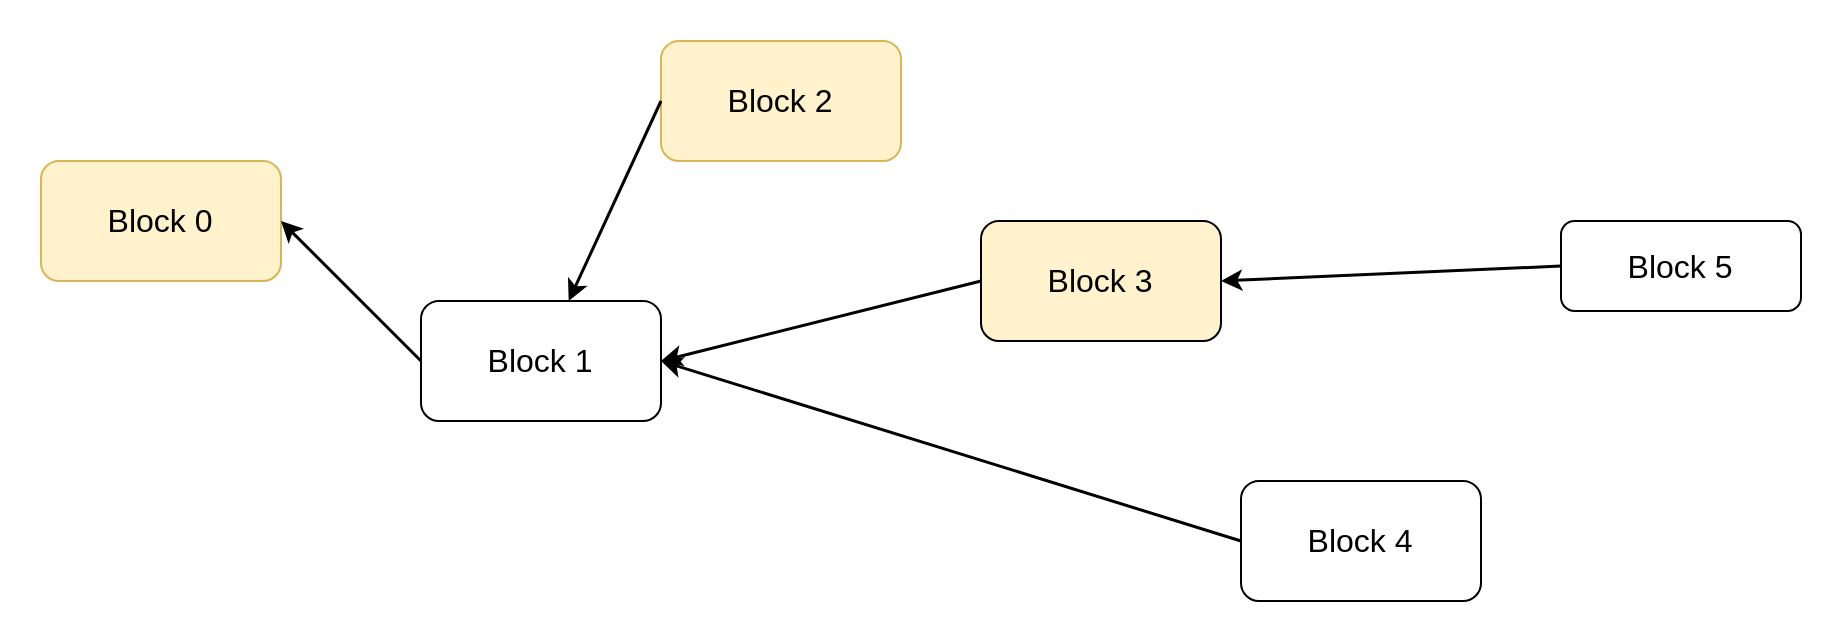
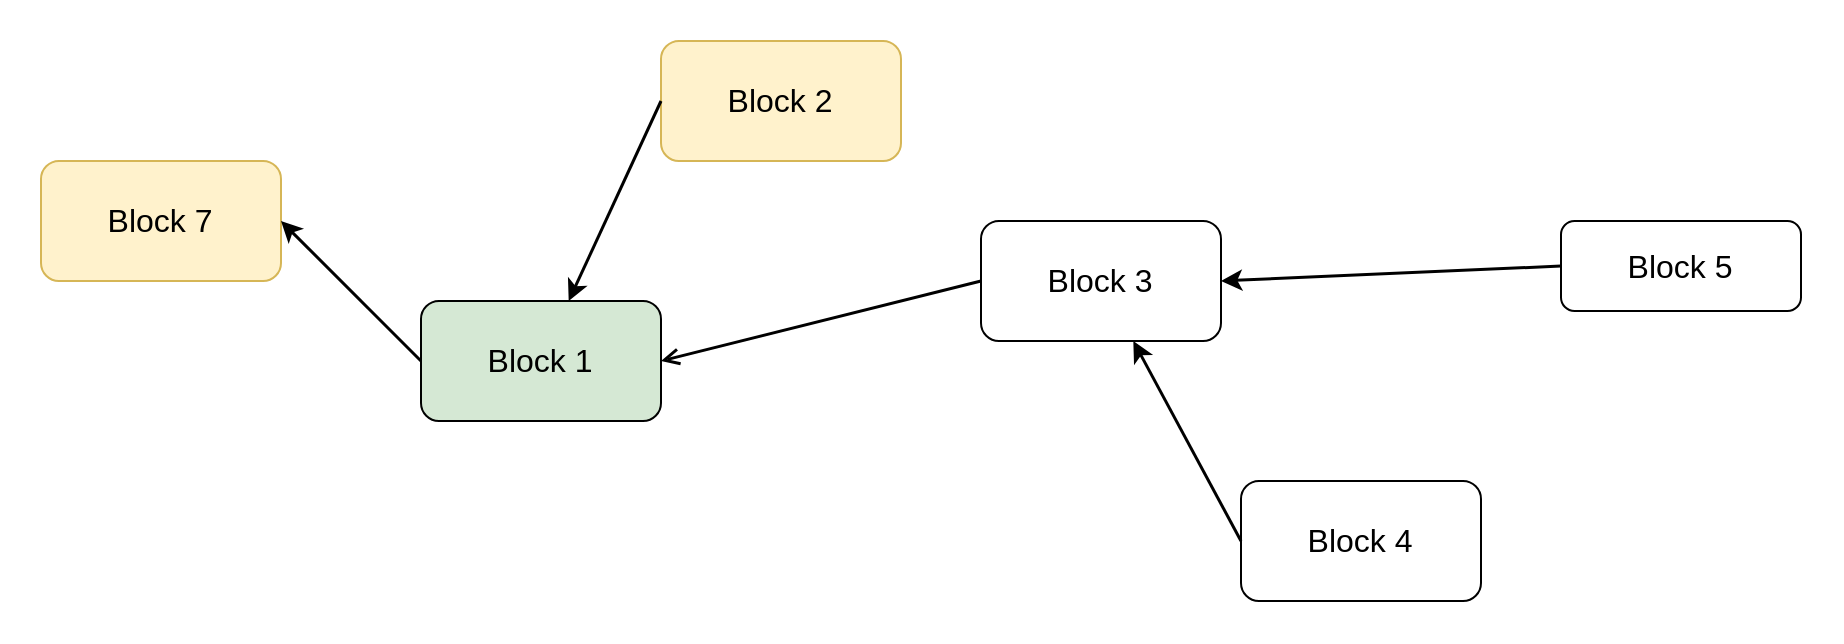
node "Block 0": label "Block 0" -> "Block 7"
node "Block 3": fillcolor #fff2cc -> #ffffff
edge "Block 3" -> "Block 1": arrowhead classic -> open
node "Block 1": fillcolor #ffffff -> #d5e8d4
edge "Block 4" -> "Block 1": now "Block 4" -> "Block 3"
